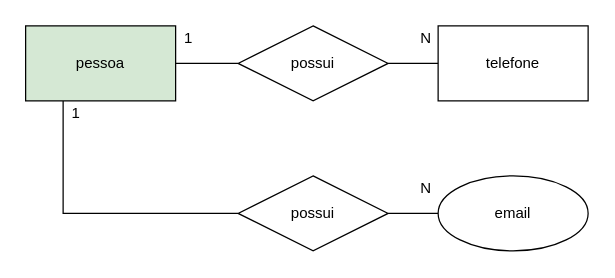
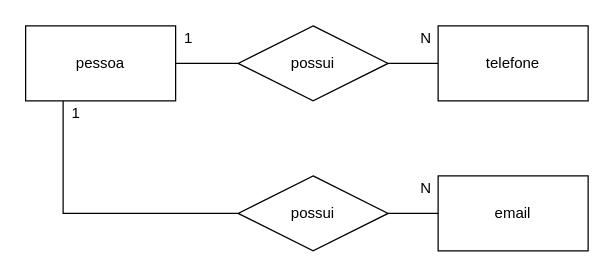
node "pessoa": fillcolor #d5e8d4 -> #ffffff
node "email": shape ellipse -> rectangle
